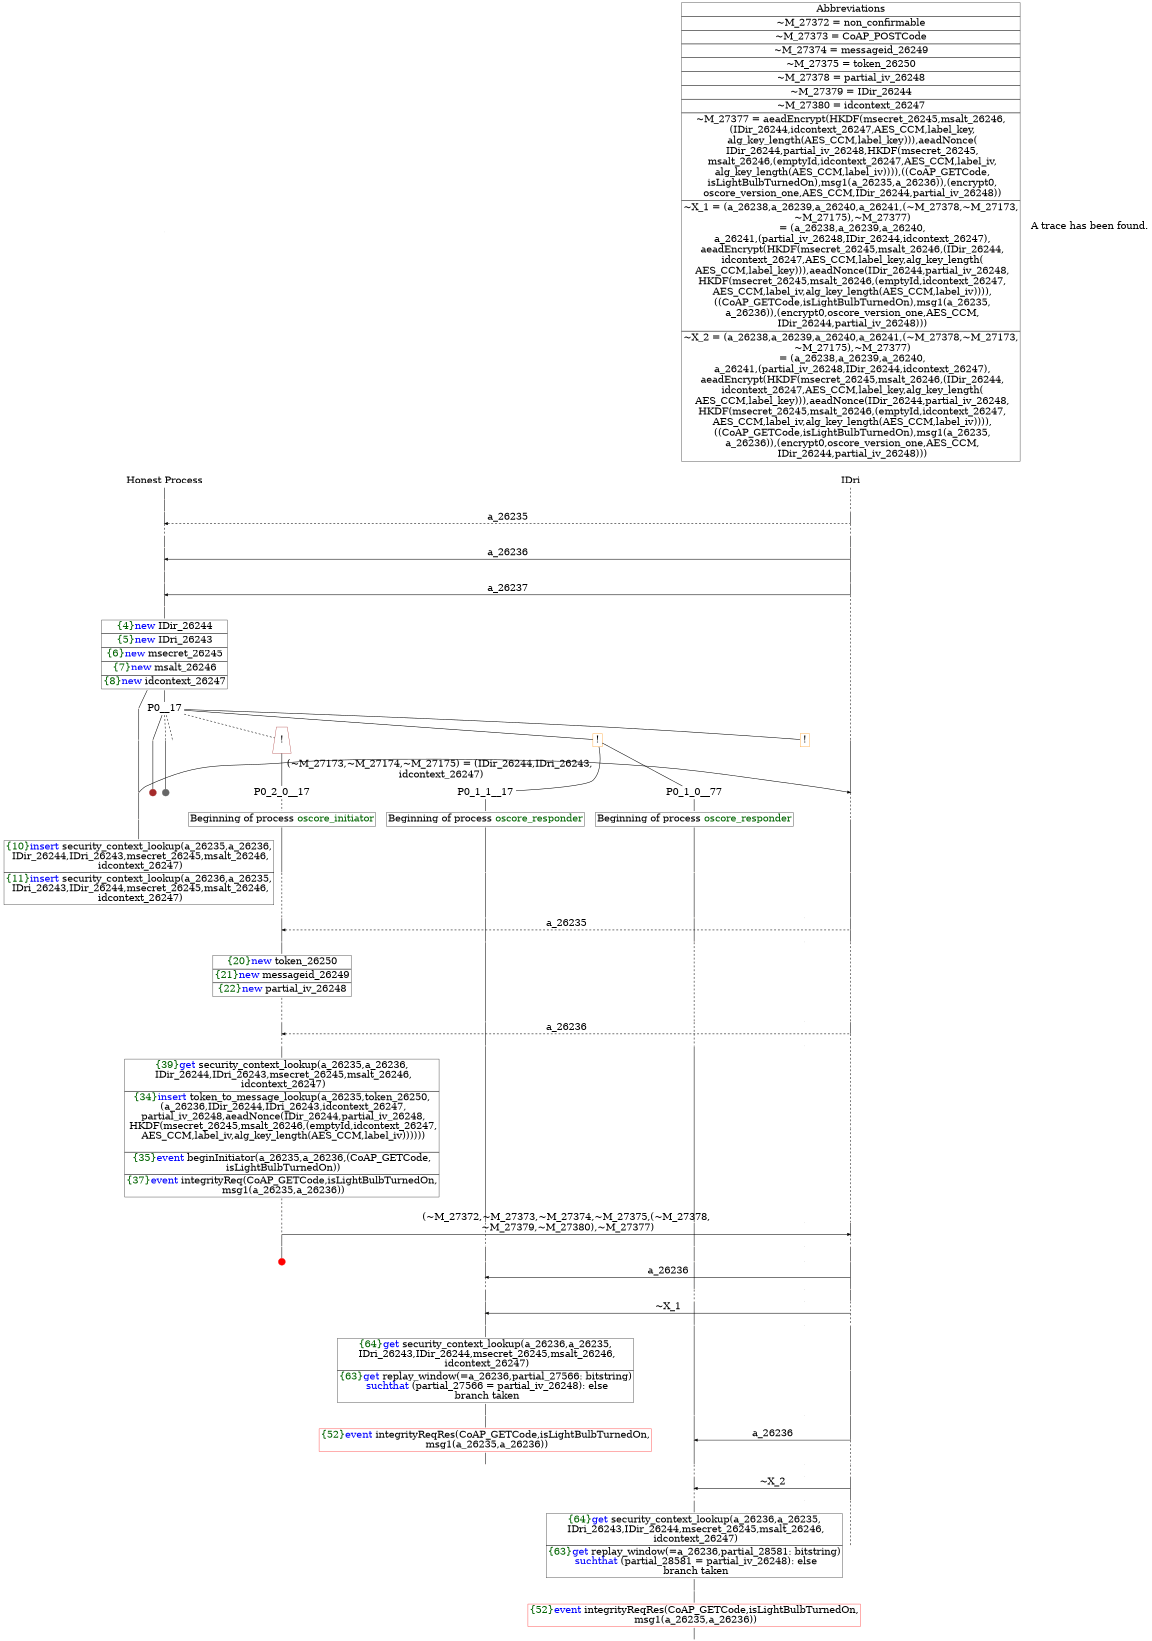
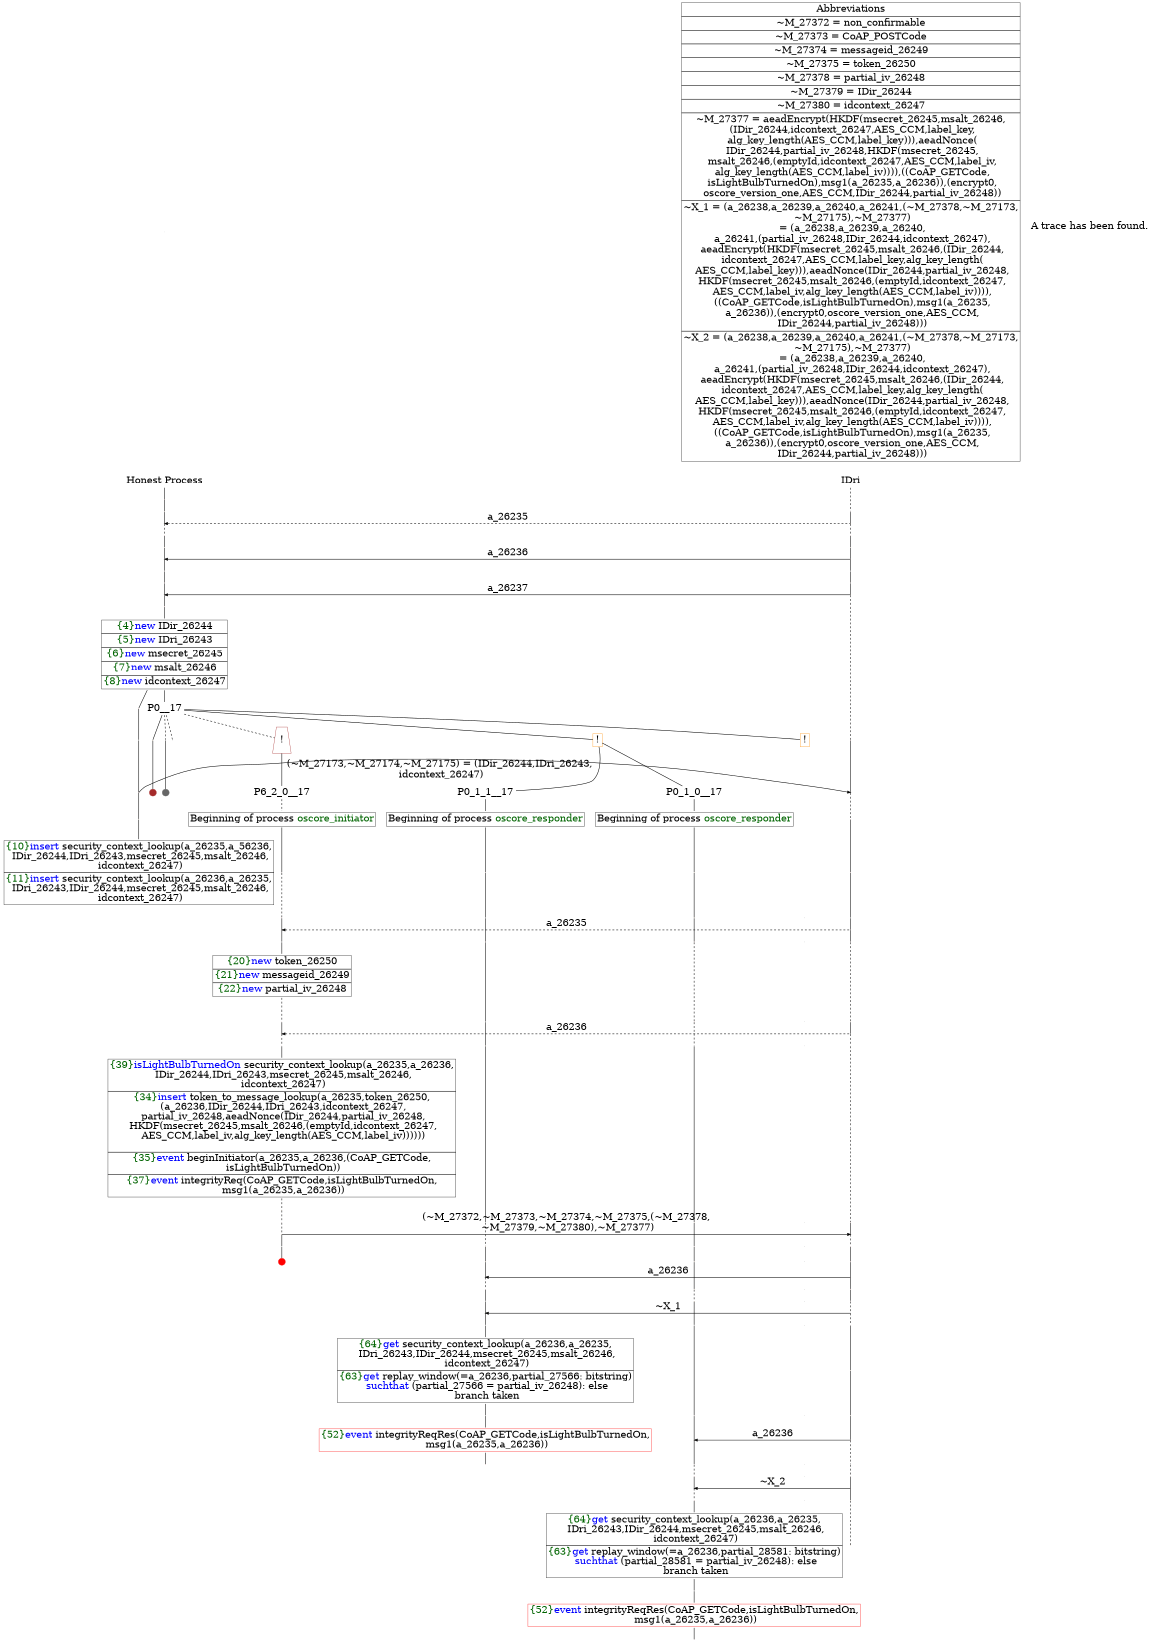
node "P0_2_0__17": label "P0_2_0__17" -> "P6_2_0__17"
node "P0_1_0__77": label "P0_1_0__77" -> "P0_1_0__17"
node "{10}": text "security_context_lookup(a_26235,a_26236," -> "security_context_lookup(a_26235,a_56236,"
node "{39}": text "get" -> "isLightBulbTurnedOn"
